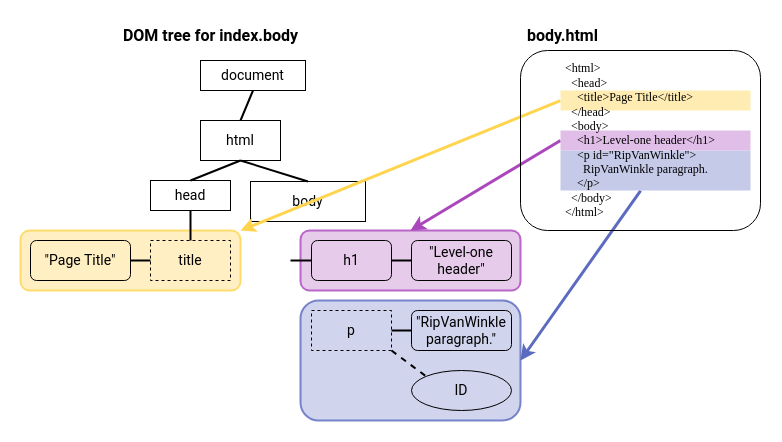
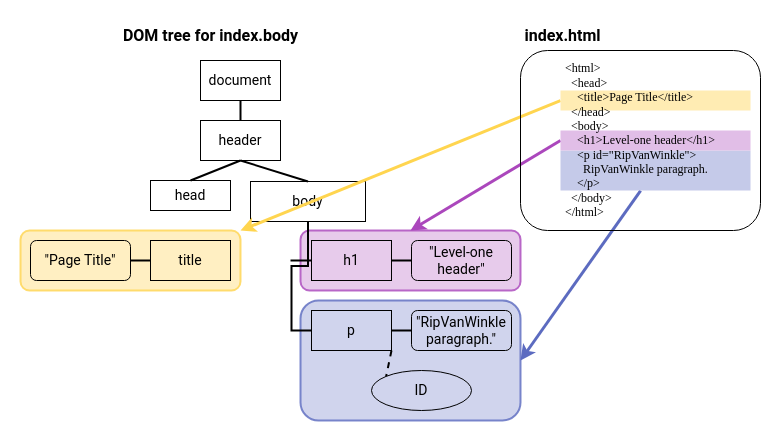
node "body.html": label "body.html" -> "index.html"
node "document": size 105x30 -> 80x40
node "html": label "html" -> "header"
edge "head" -- "title": removed
node "title": style dashed -> solid
node "h1": shape rounded rectangle -> rectangle
edge "body" -- "p": added
node "p": style dashed -> solid
node "ID": moved (462, 391) -> (422, 391)
